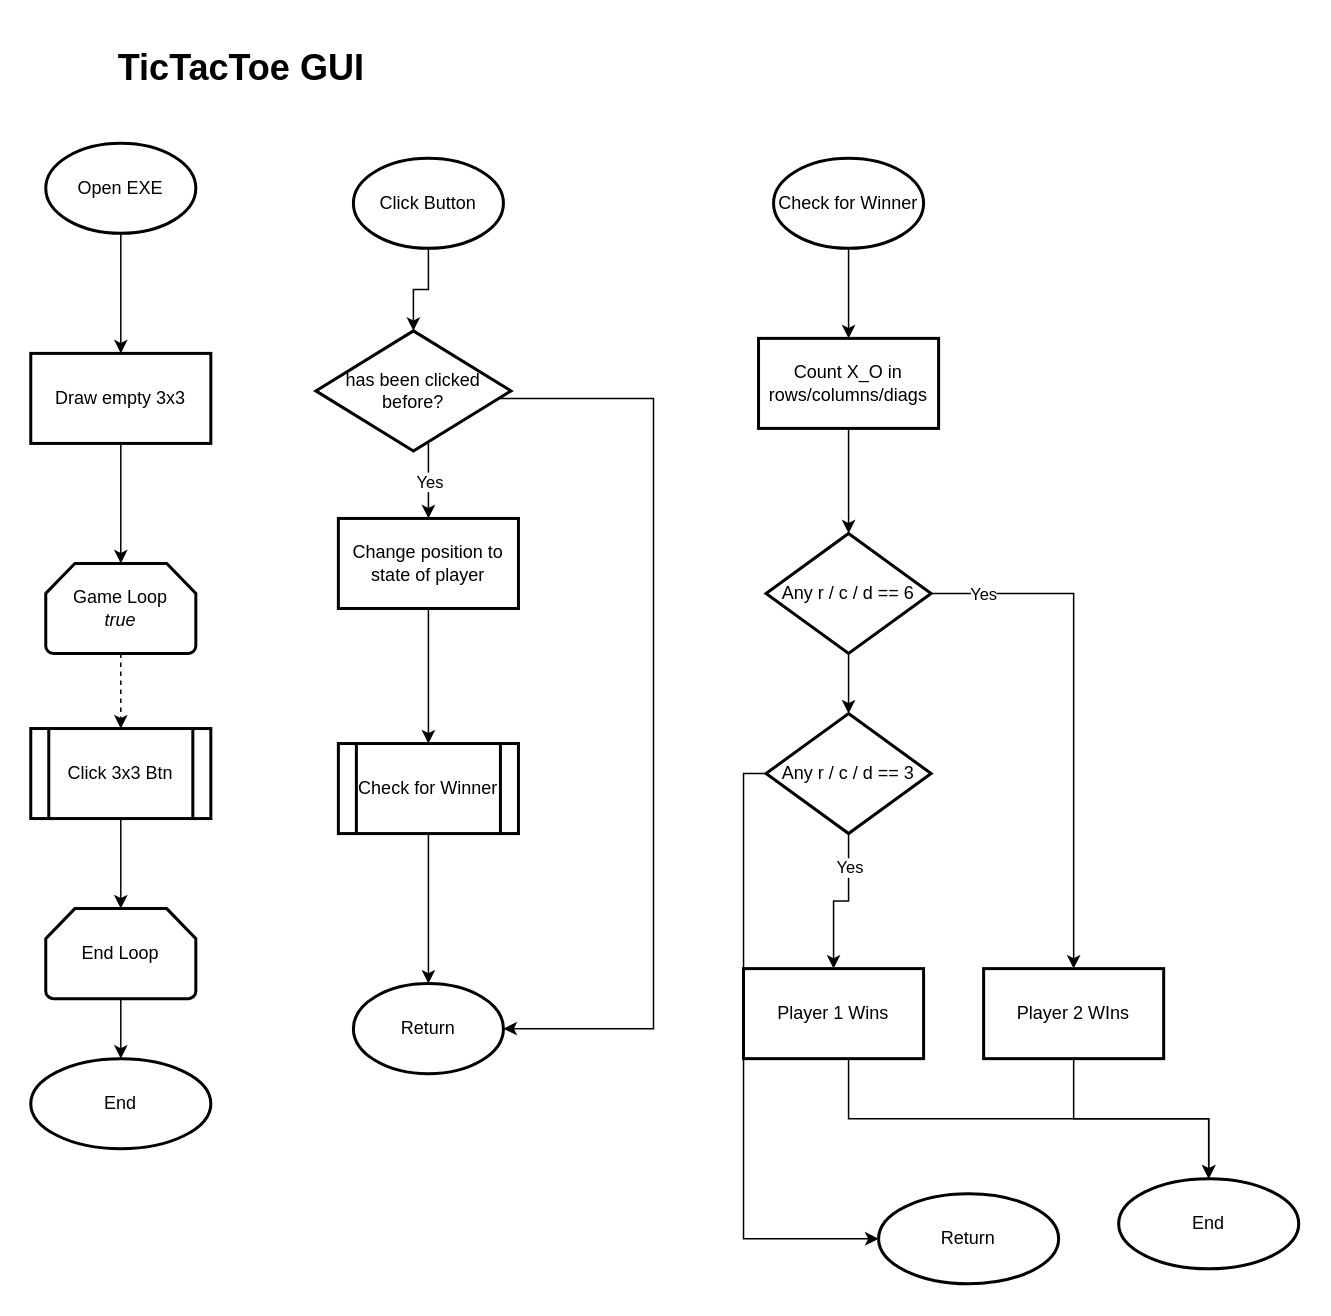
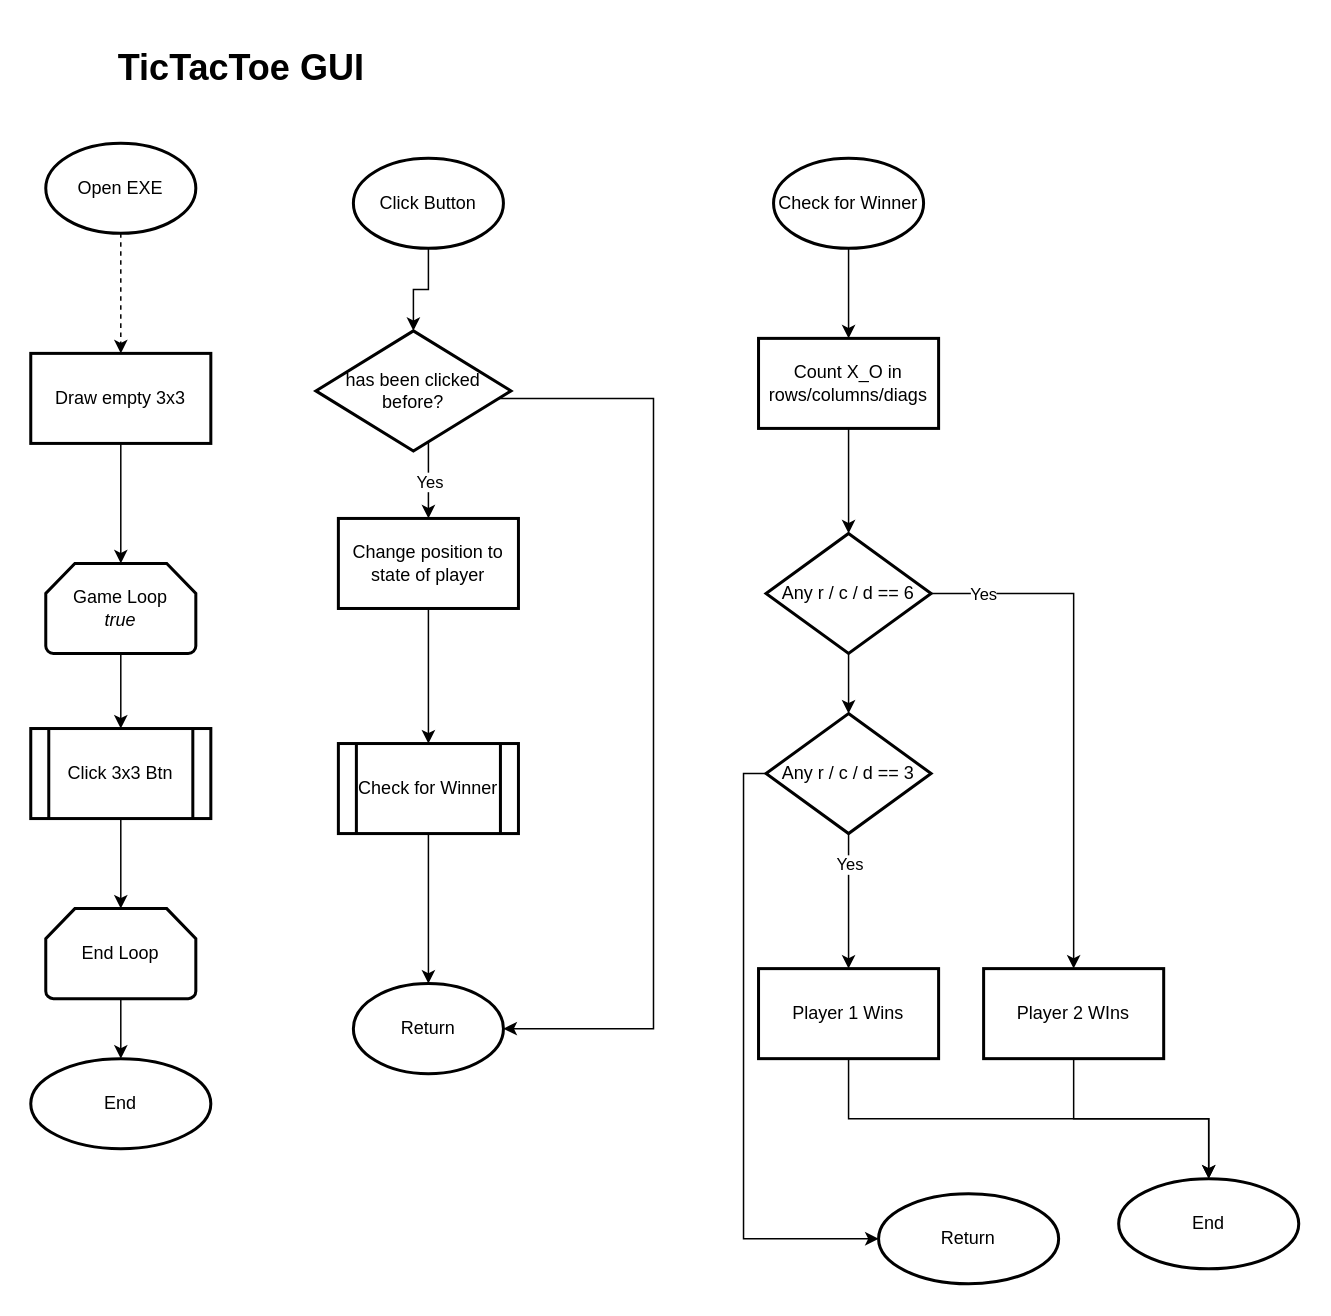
edge "Open EXE" -> "Draw empty 3x3": style solid -> dashed
edge "Game Loop true" -> "Click 3x3 Btn": style dashed -> solid
node "Player 1 Wins": moved (833, 1013) -> (848, 1013)
